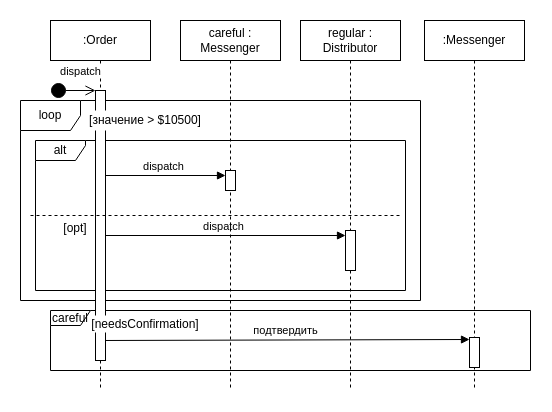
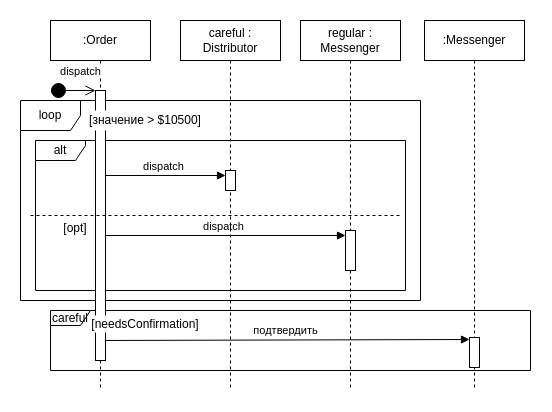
node "careful : Messenger": label "careful : Messenger" -> "careful : Distributor"
node "regular : Distributor": label "regular : Distributor" -> "regular : Messenger"
